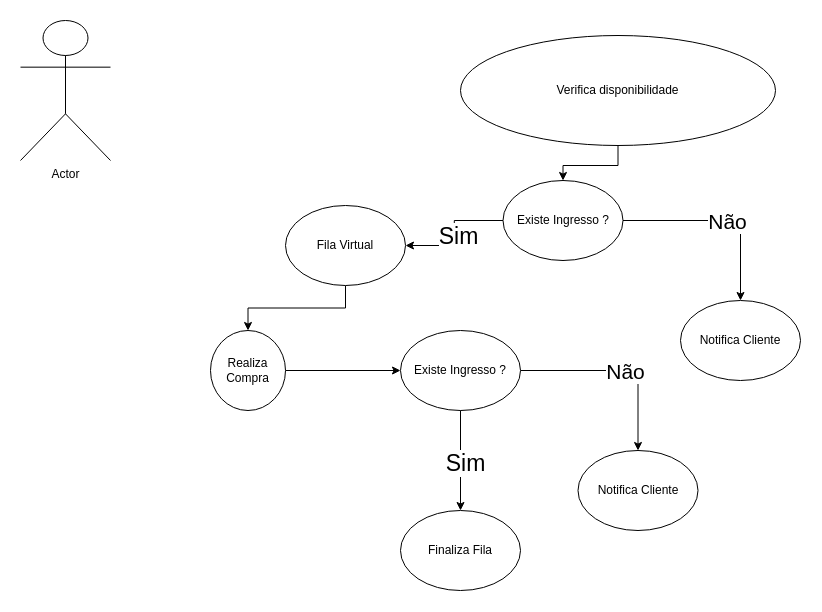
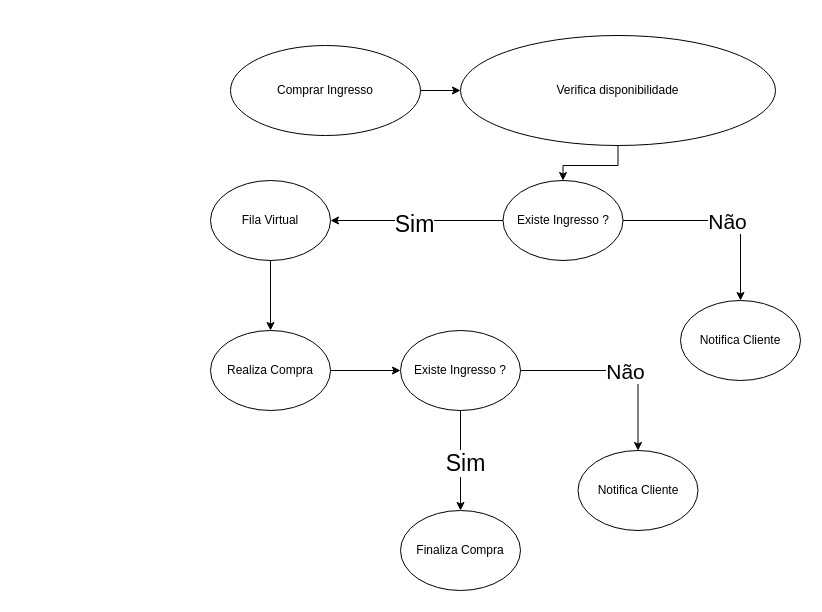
node "Actor": removed
node "Comprar Ingresso": added
edge "Comprar Ingresso" -> "Verifica disponibilidade": added
node "Fila Virtual": moved (346, 246) -> (271, 221)
node "Realiza Compra": size 75x80 -> 120x80
node "Finaliza Fila": label "Finaliza Fila" -> "Finaliza Compra"
